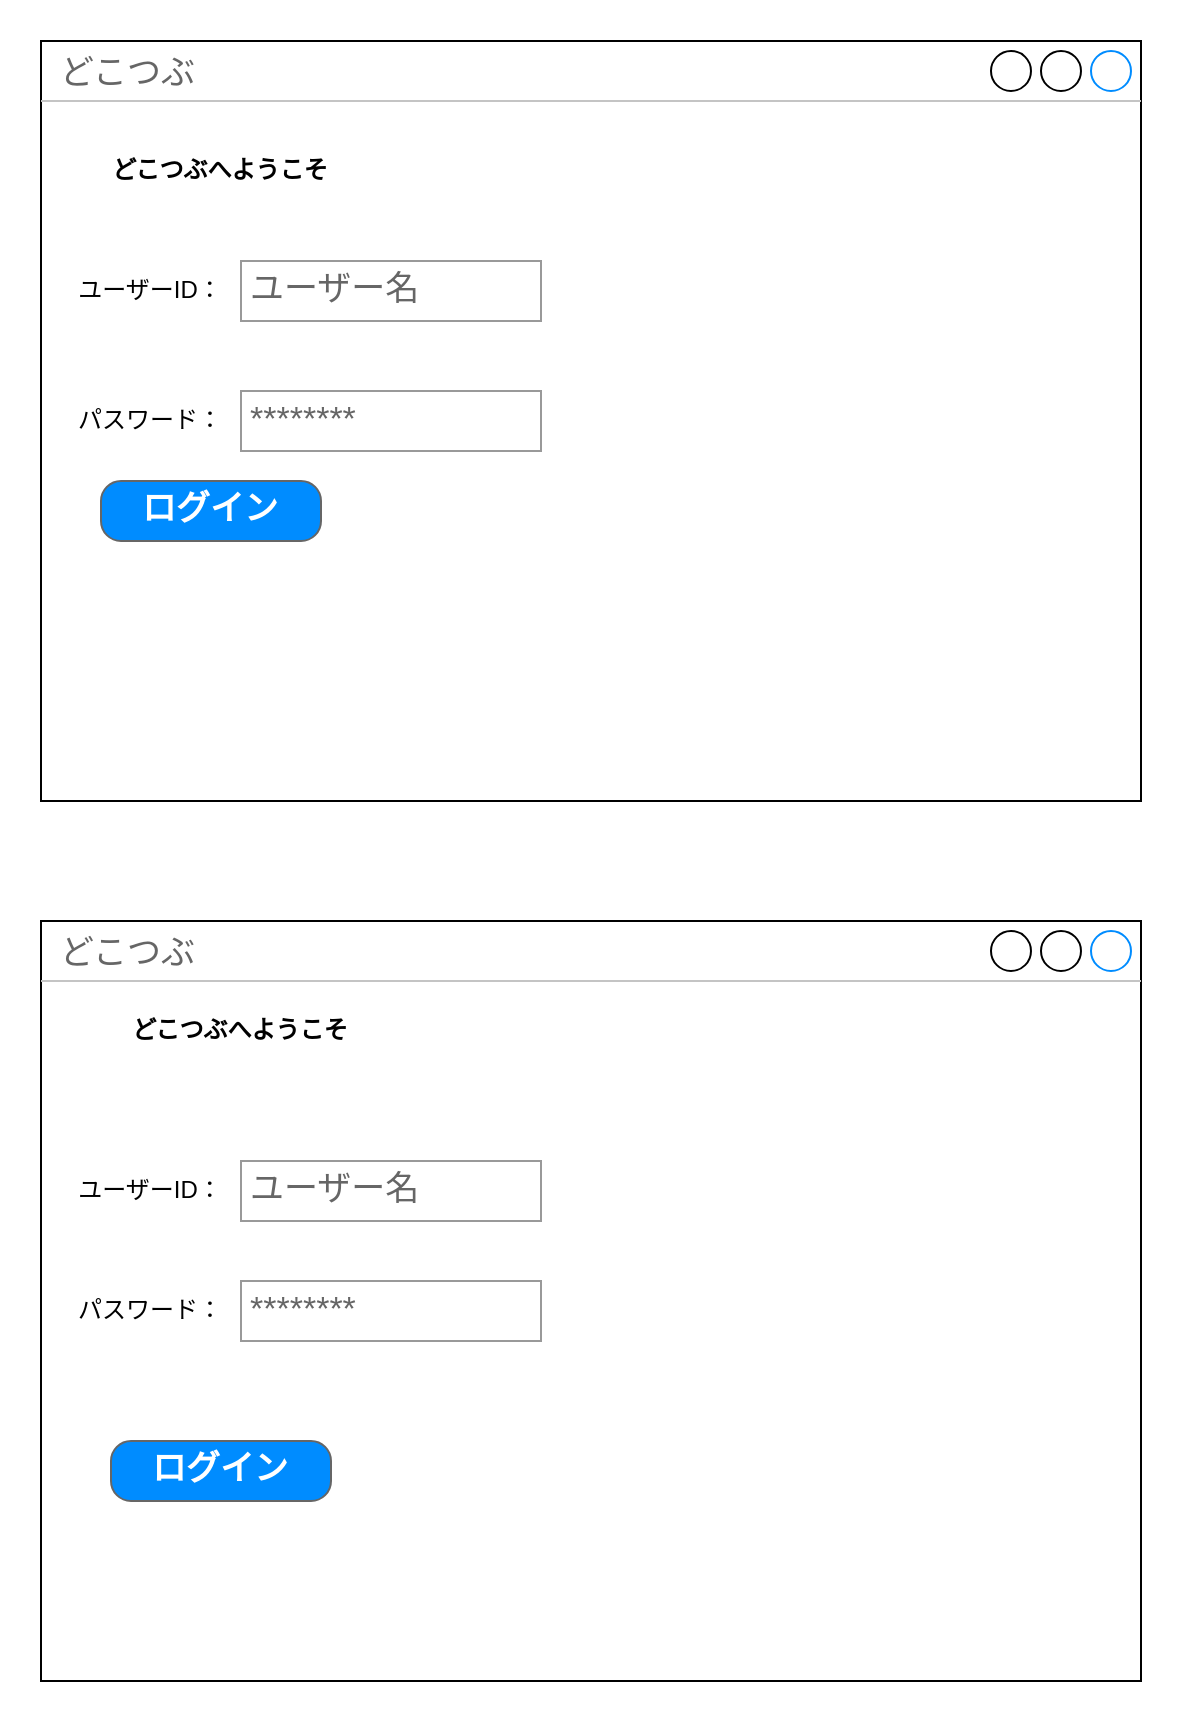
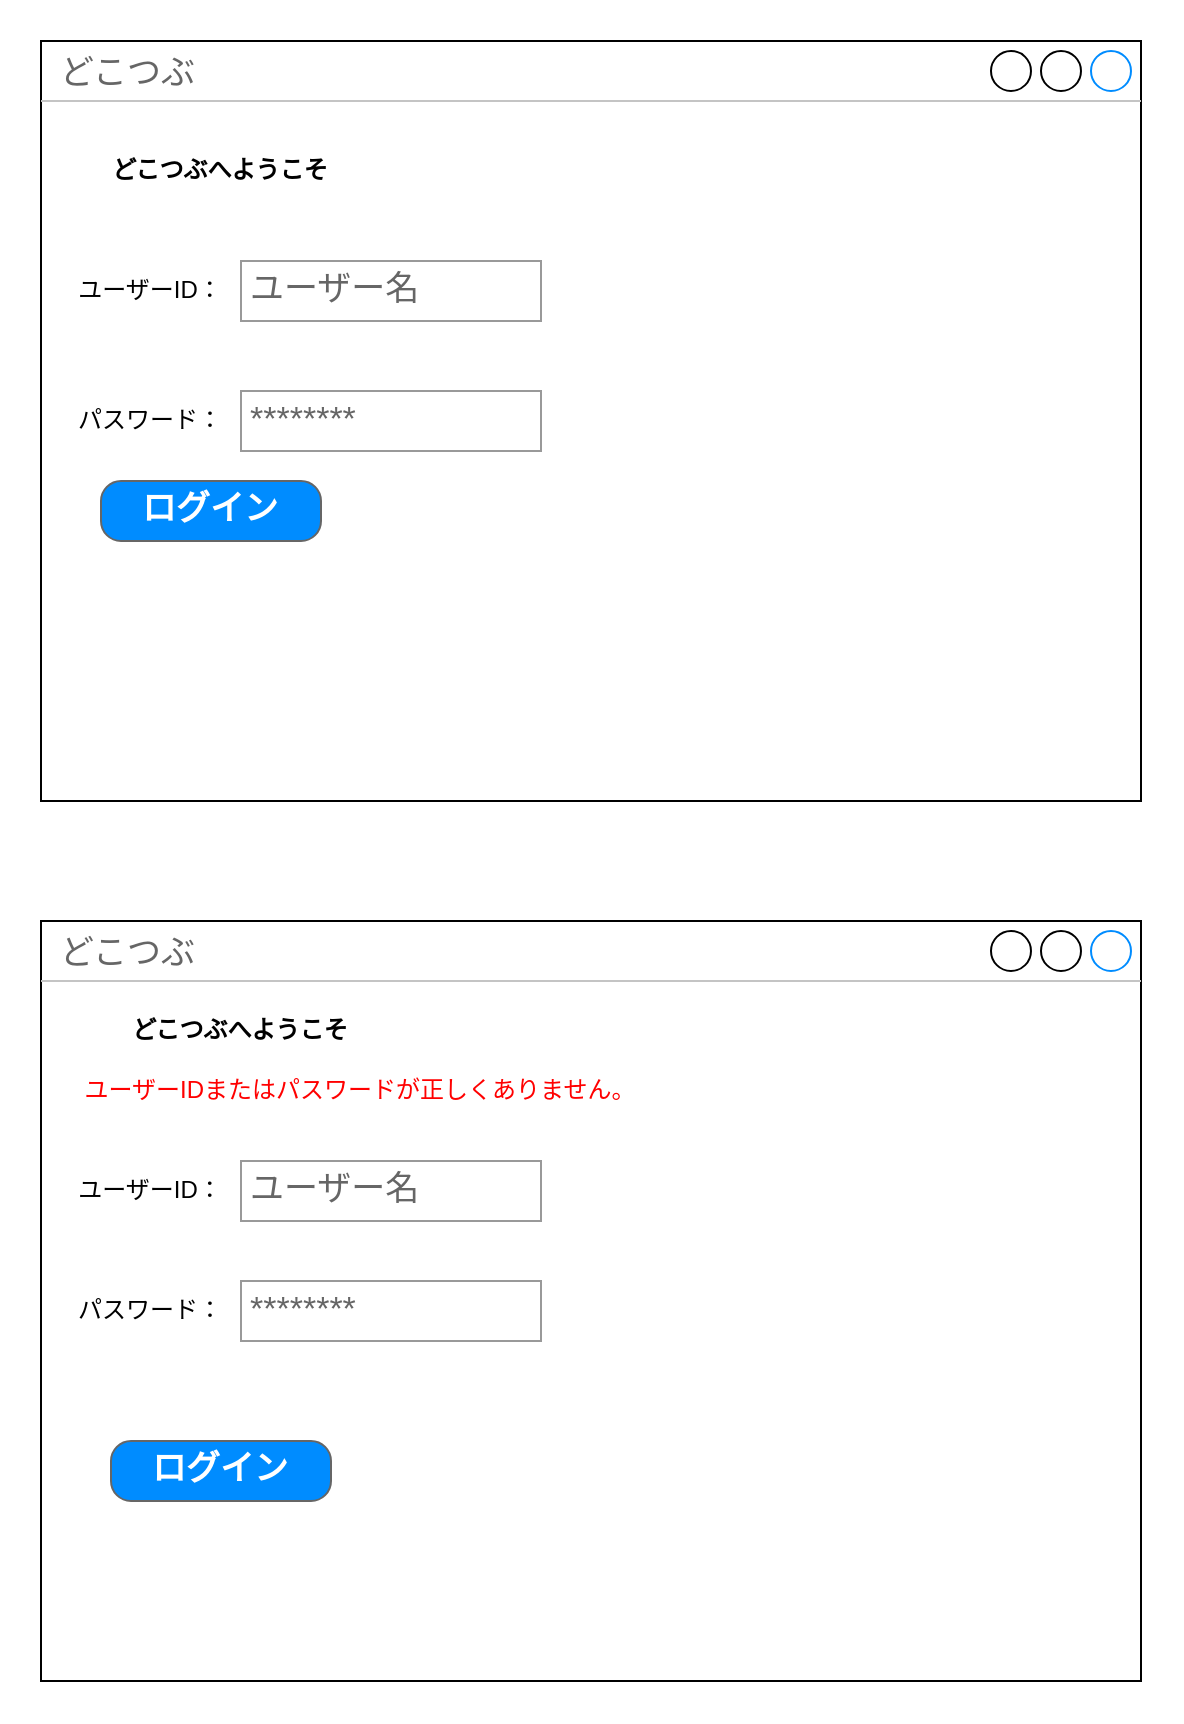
node "ユーザーIDまたはパスワードが正しくありません。": added
